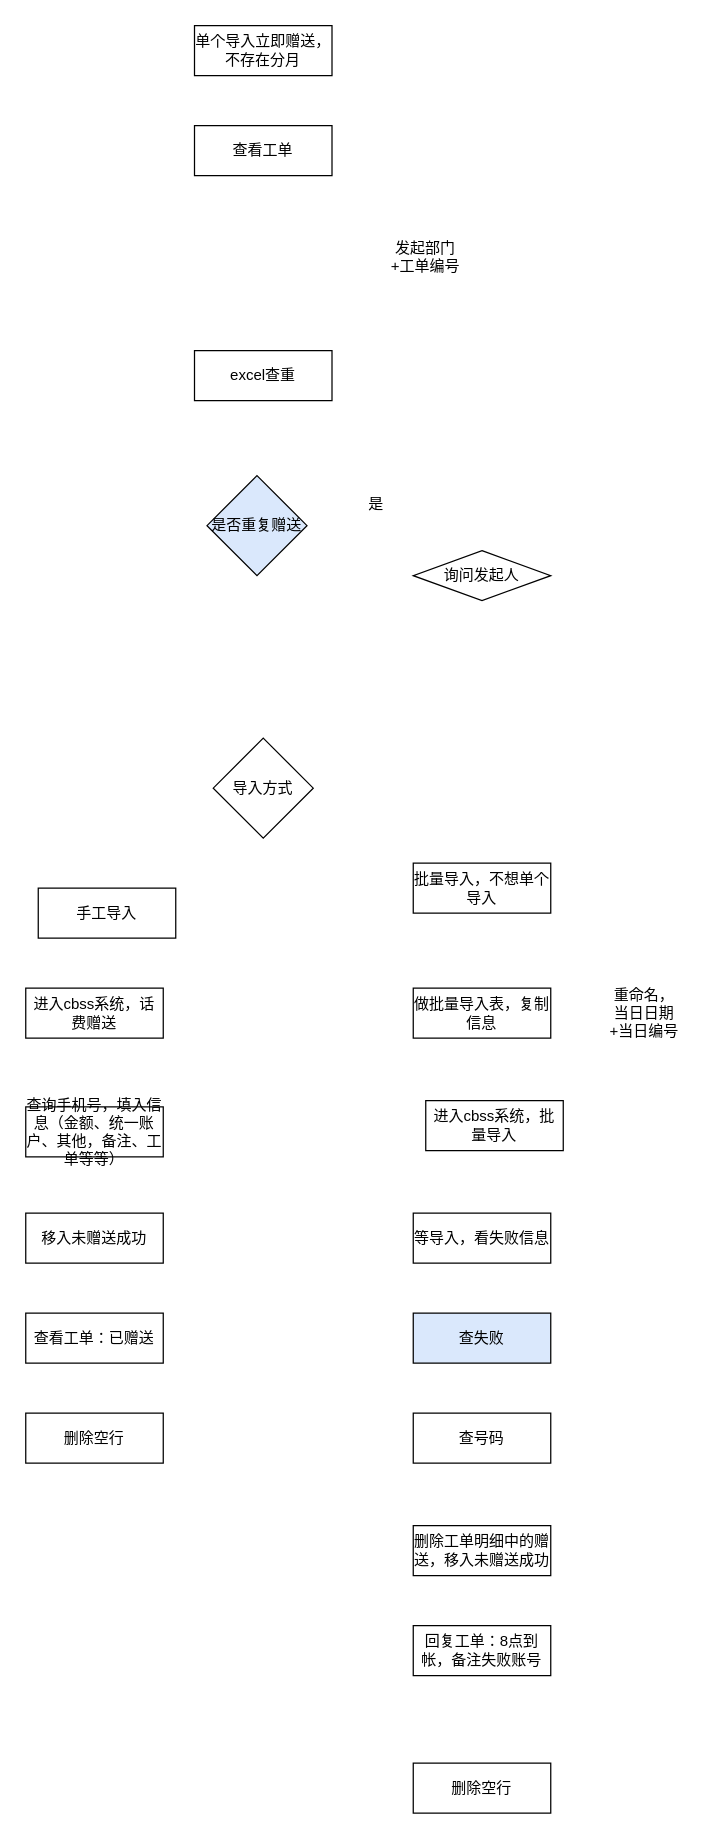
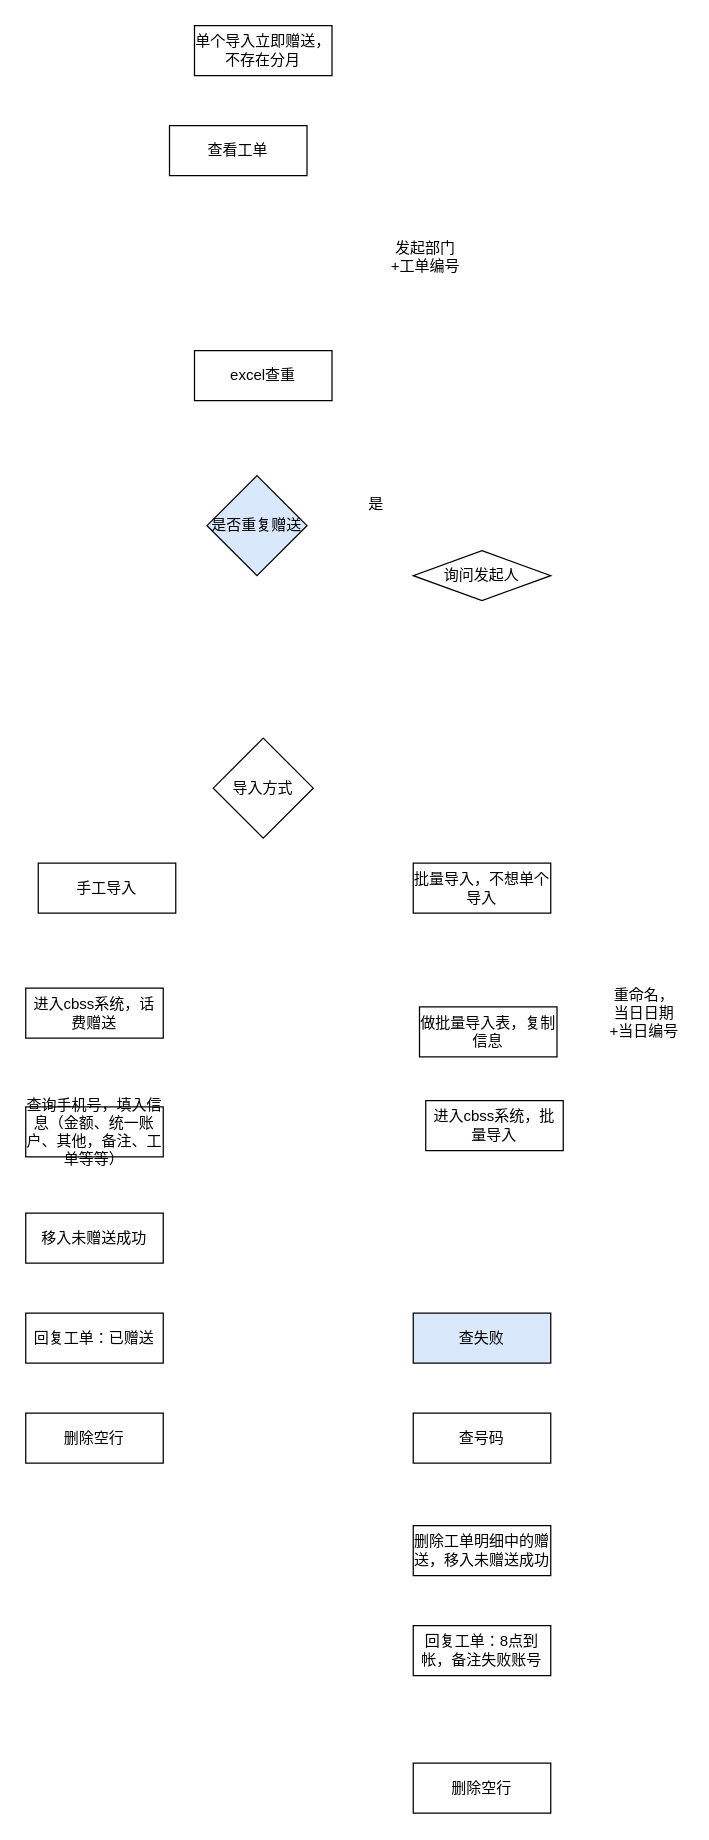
node "查看工单": moved (263, 151) -> (238, 151)
node "手工导入": moved (107, 913) -> (107, 888)
node "做批量导入表，复制信息": moved (482, 1013) -> (488, 1032)
node "等导入，看失败信息": removed
node "查看工单：已赠送": label "查看工单：已赠送" -> "回复工单：已赠送"
